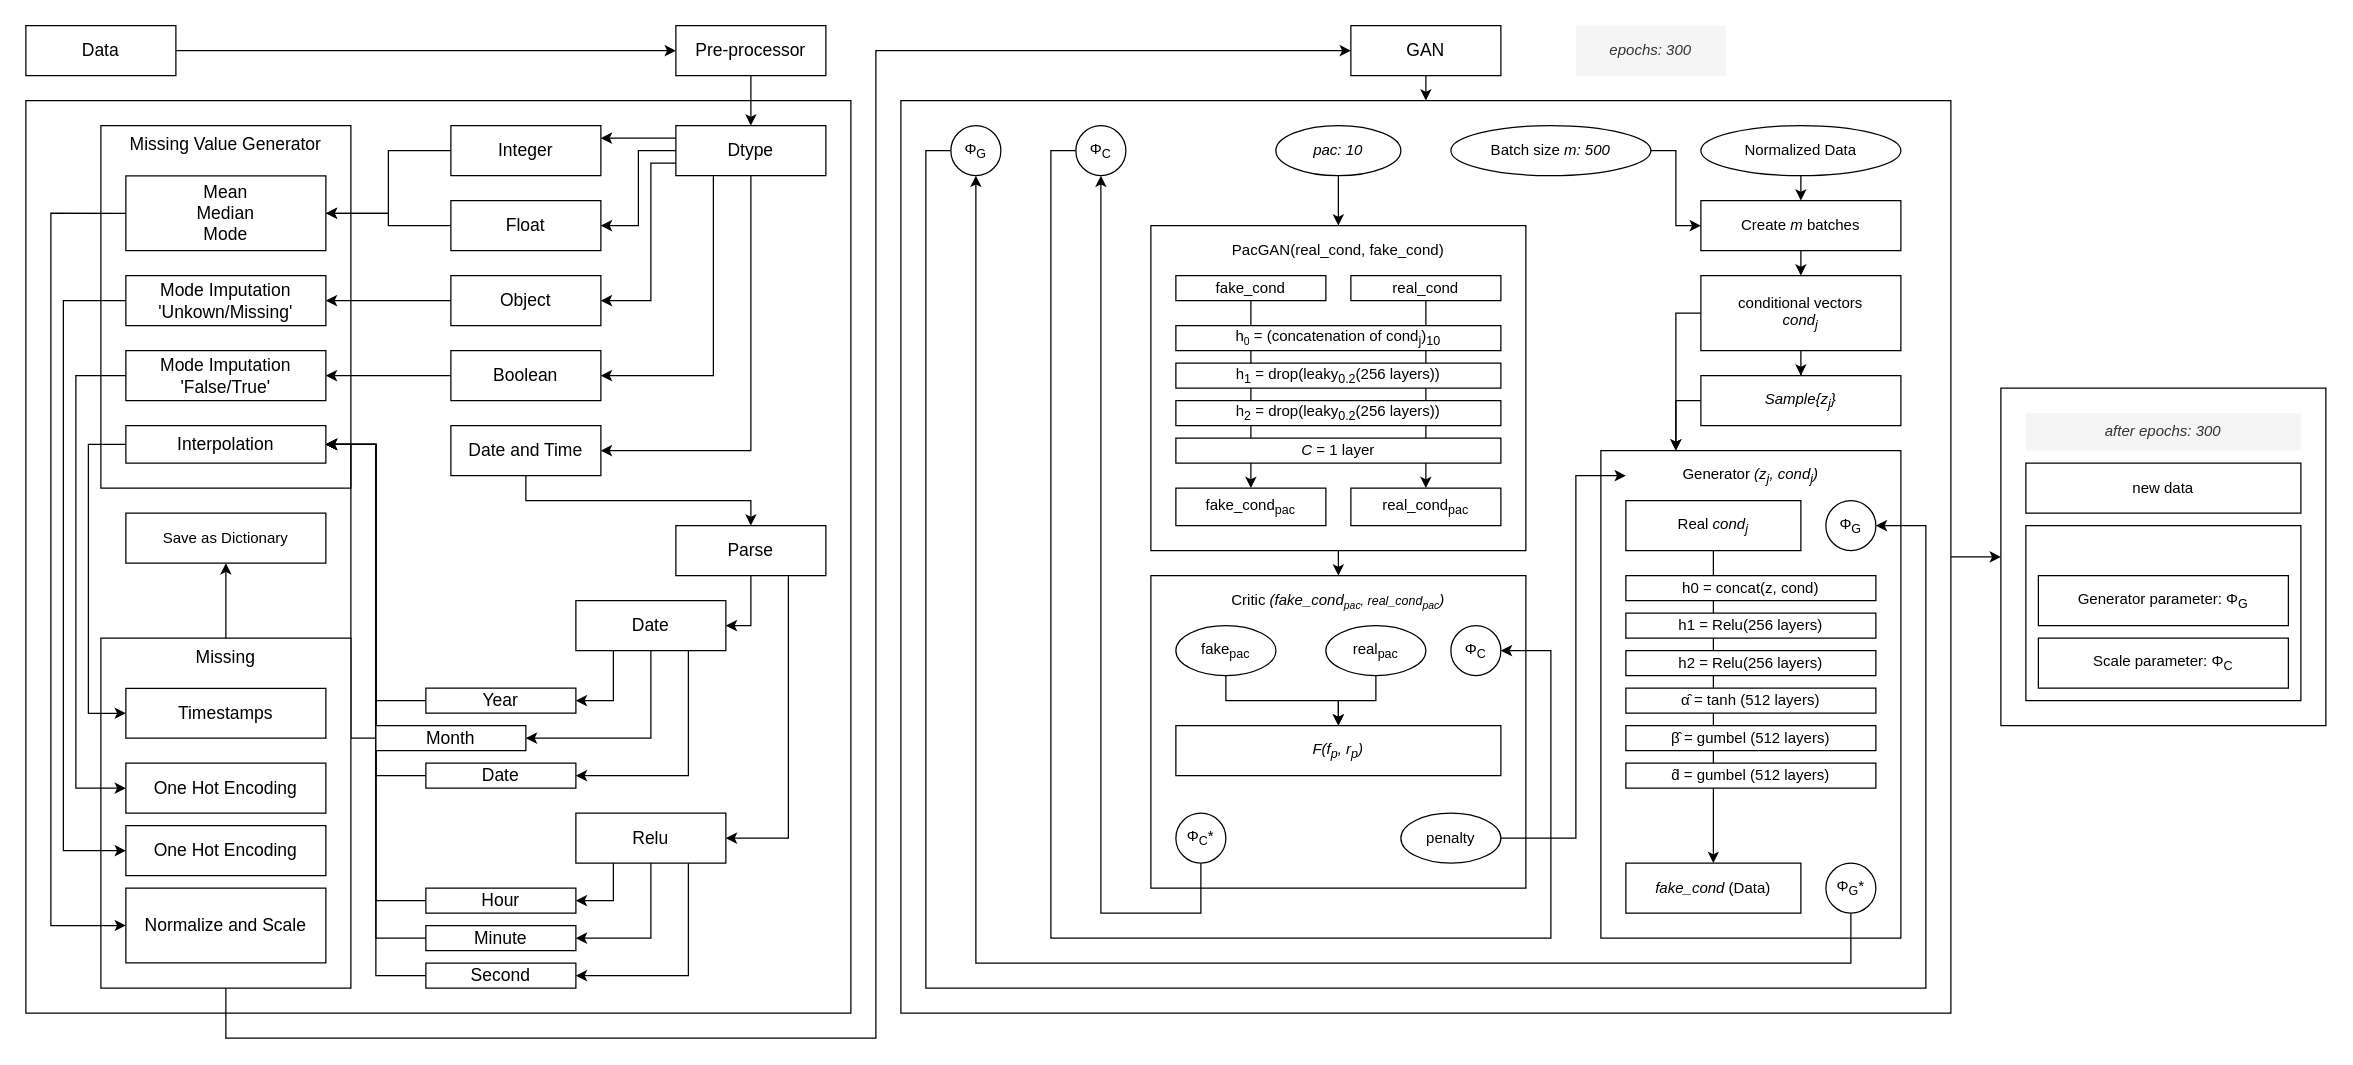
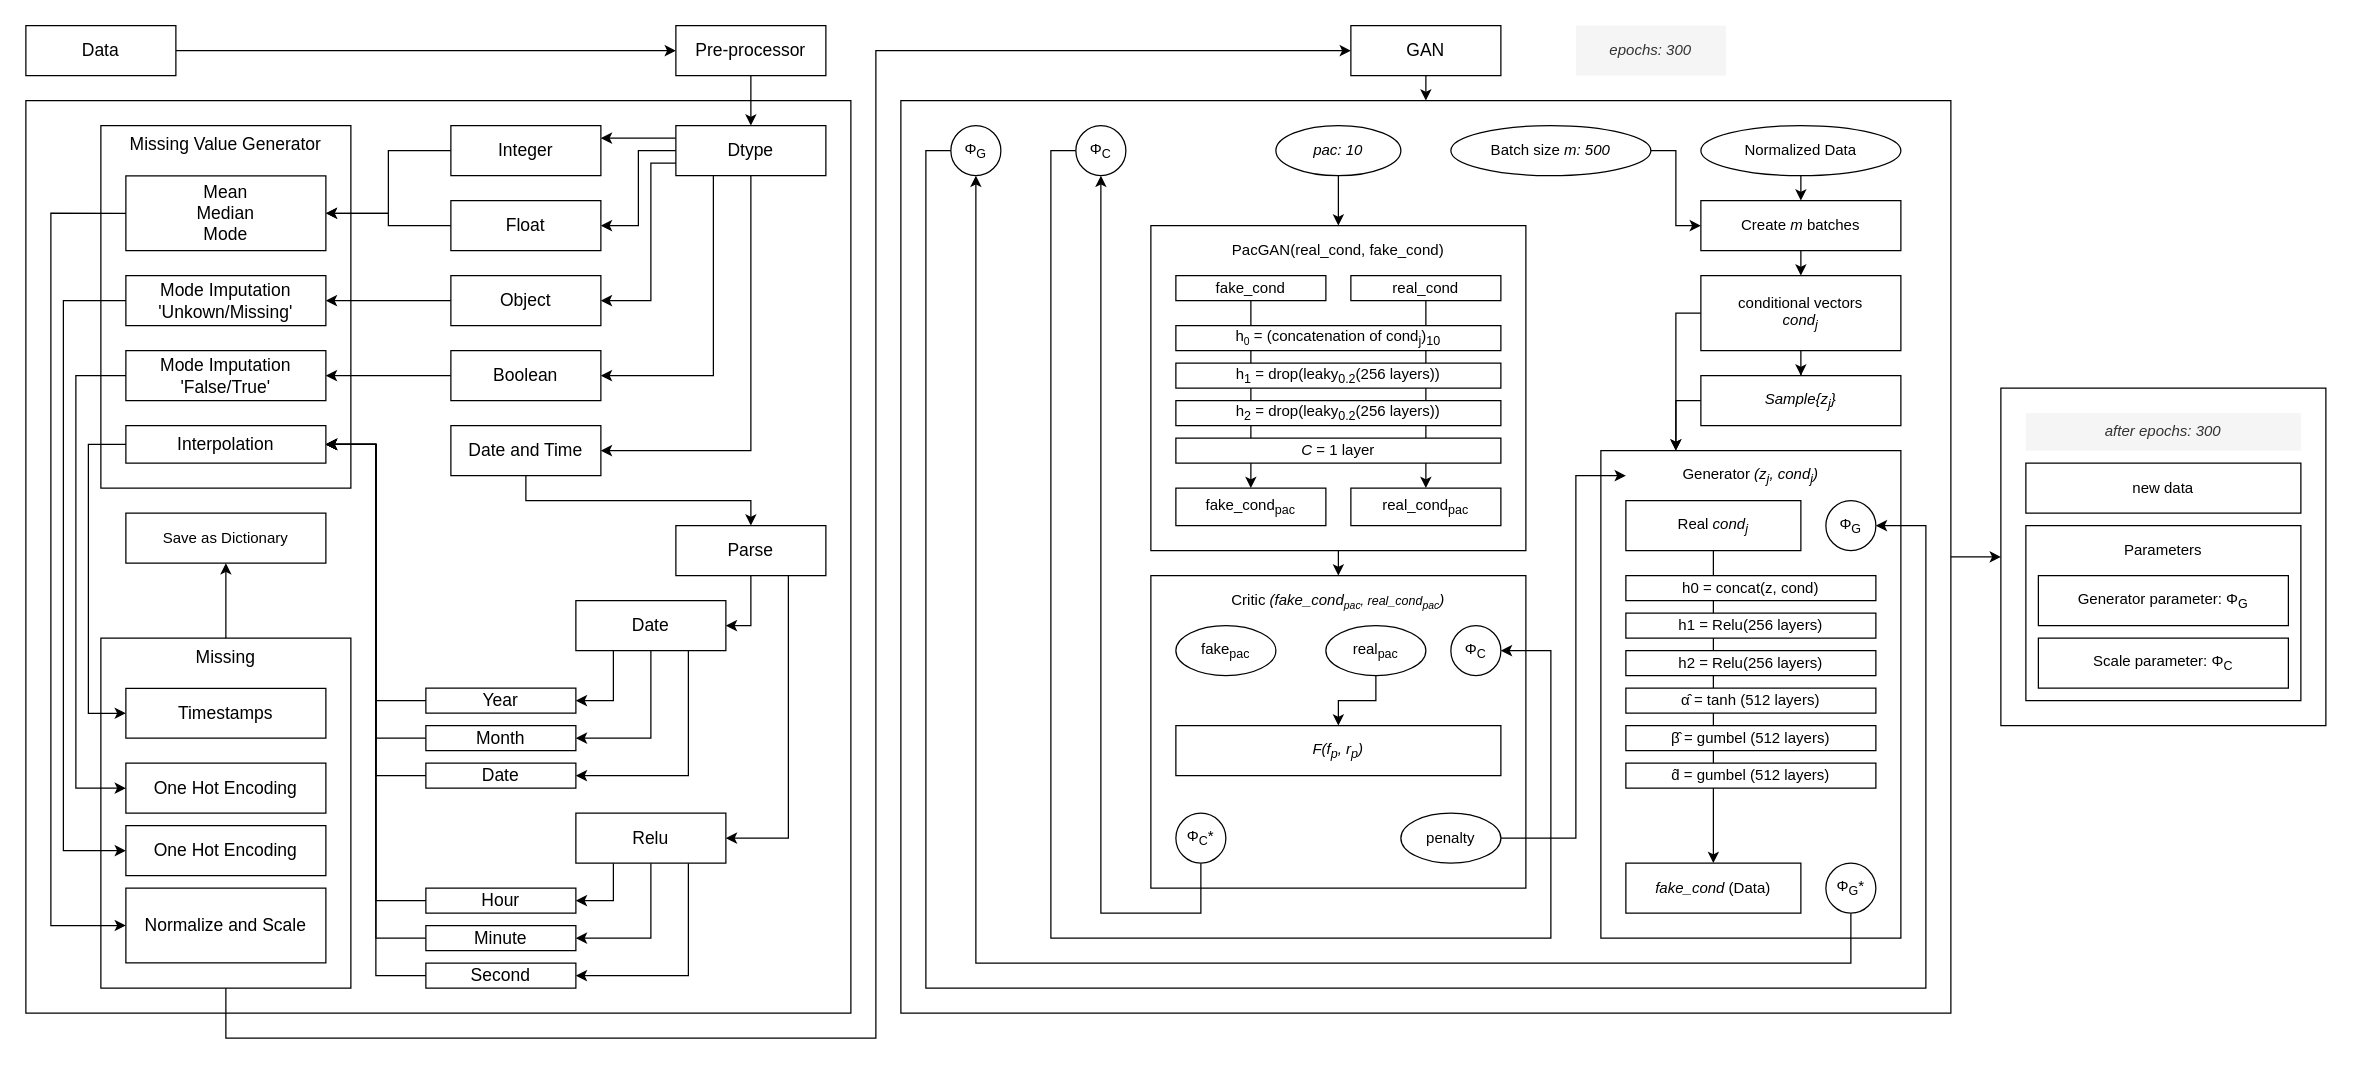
node "Parameters": added
edge "fakepac" -> "F(fp, rp)": removed
node "Month": moved (451, 738) -> (501, 738)
